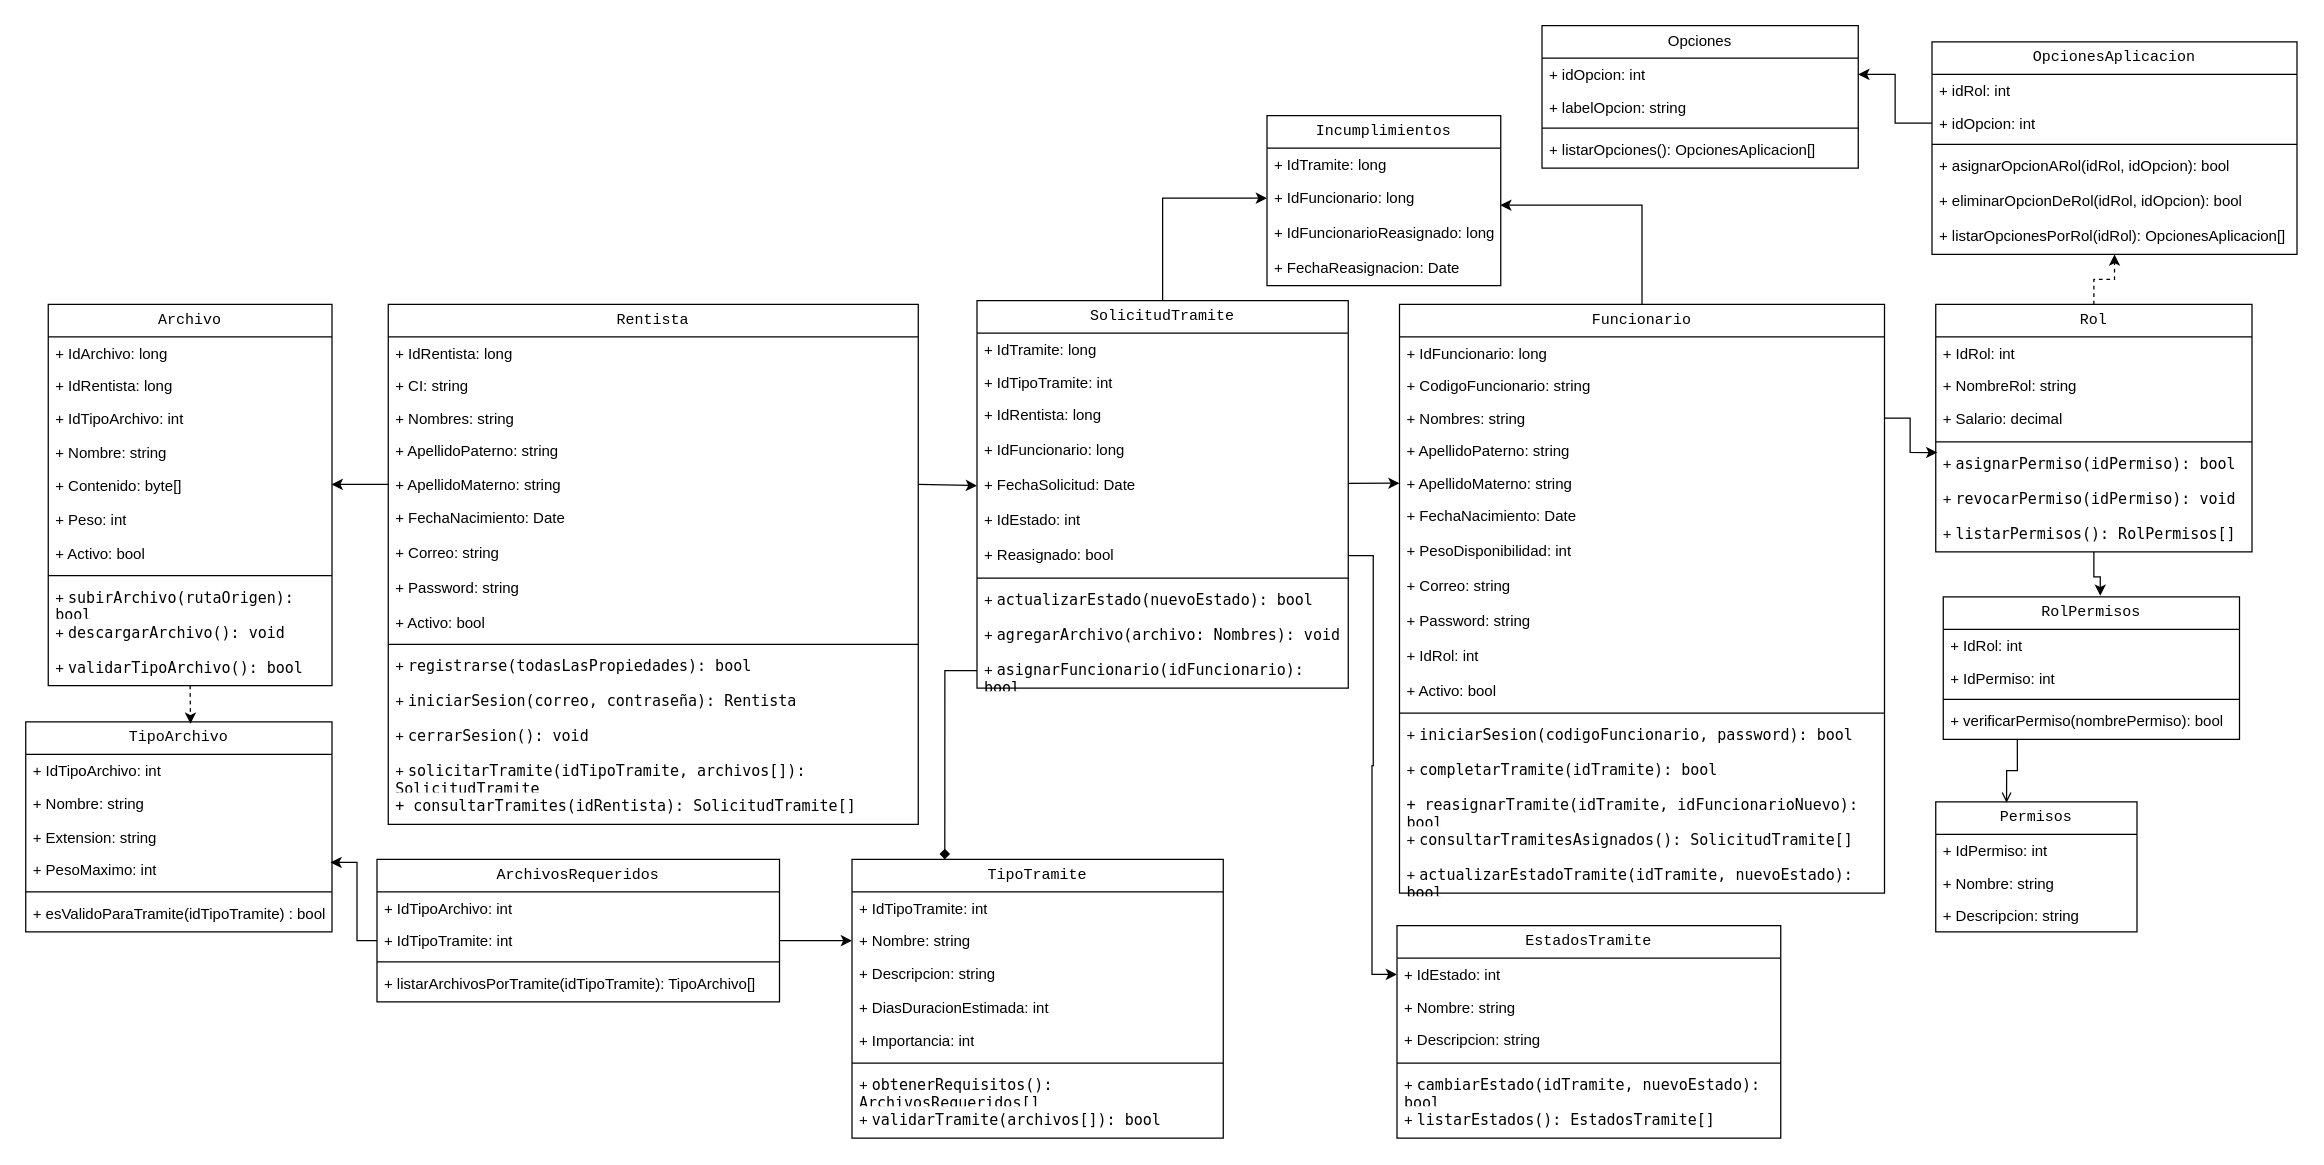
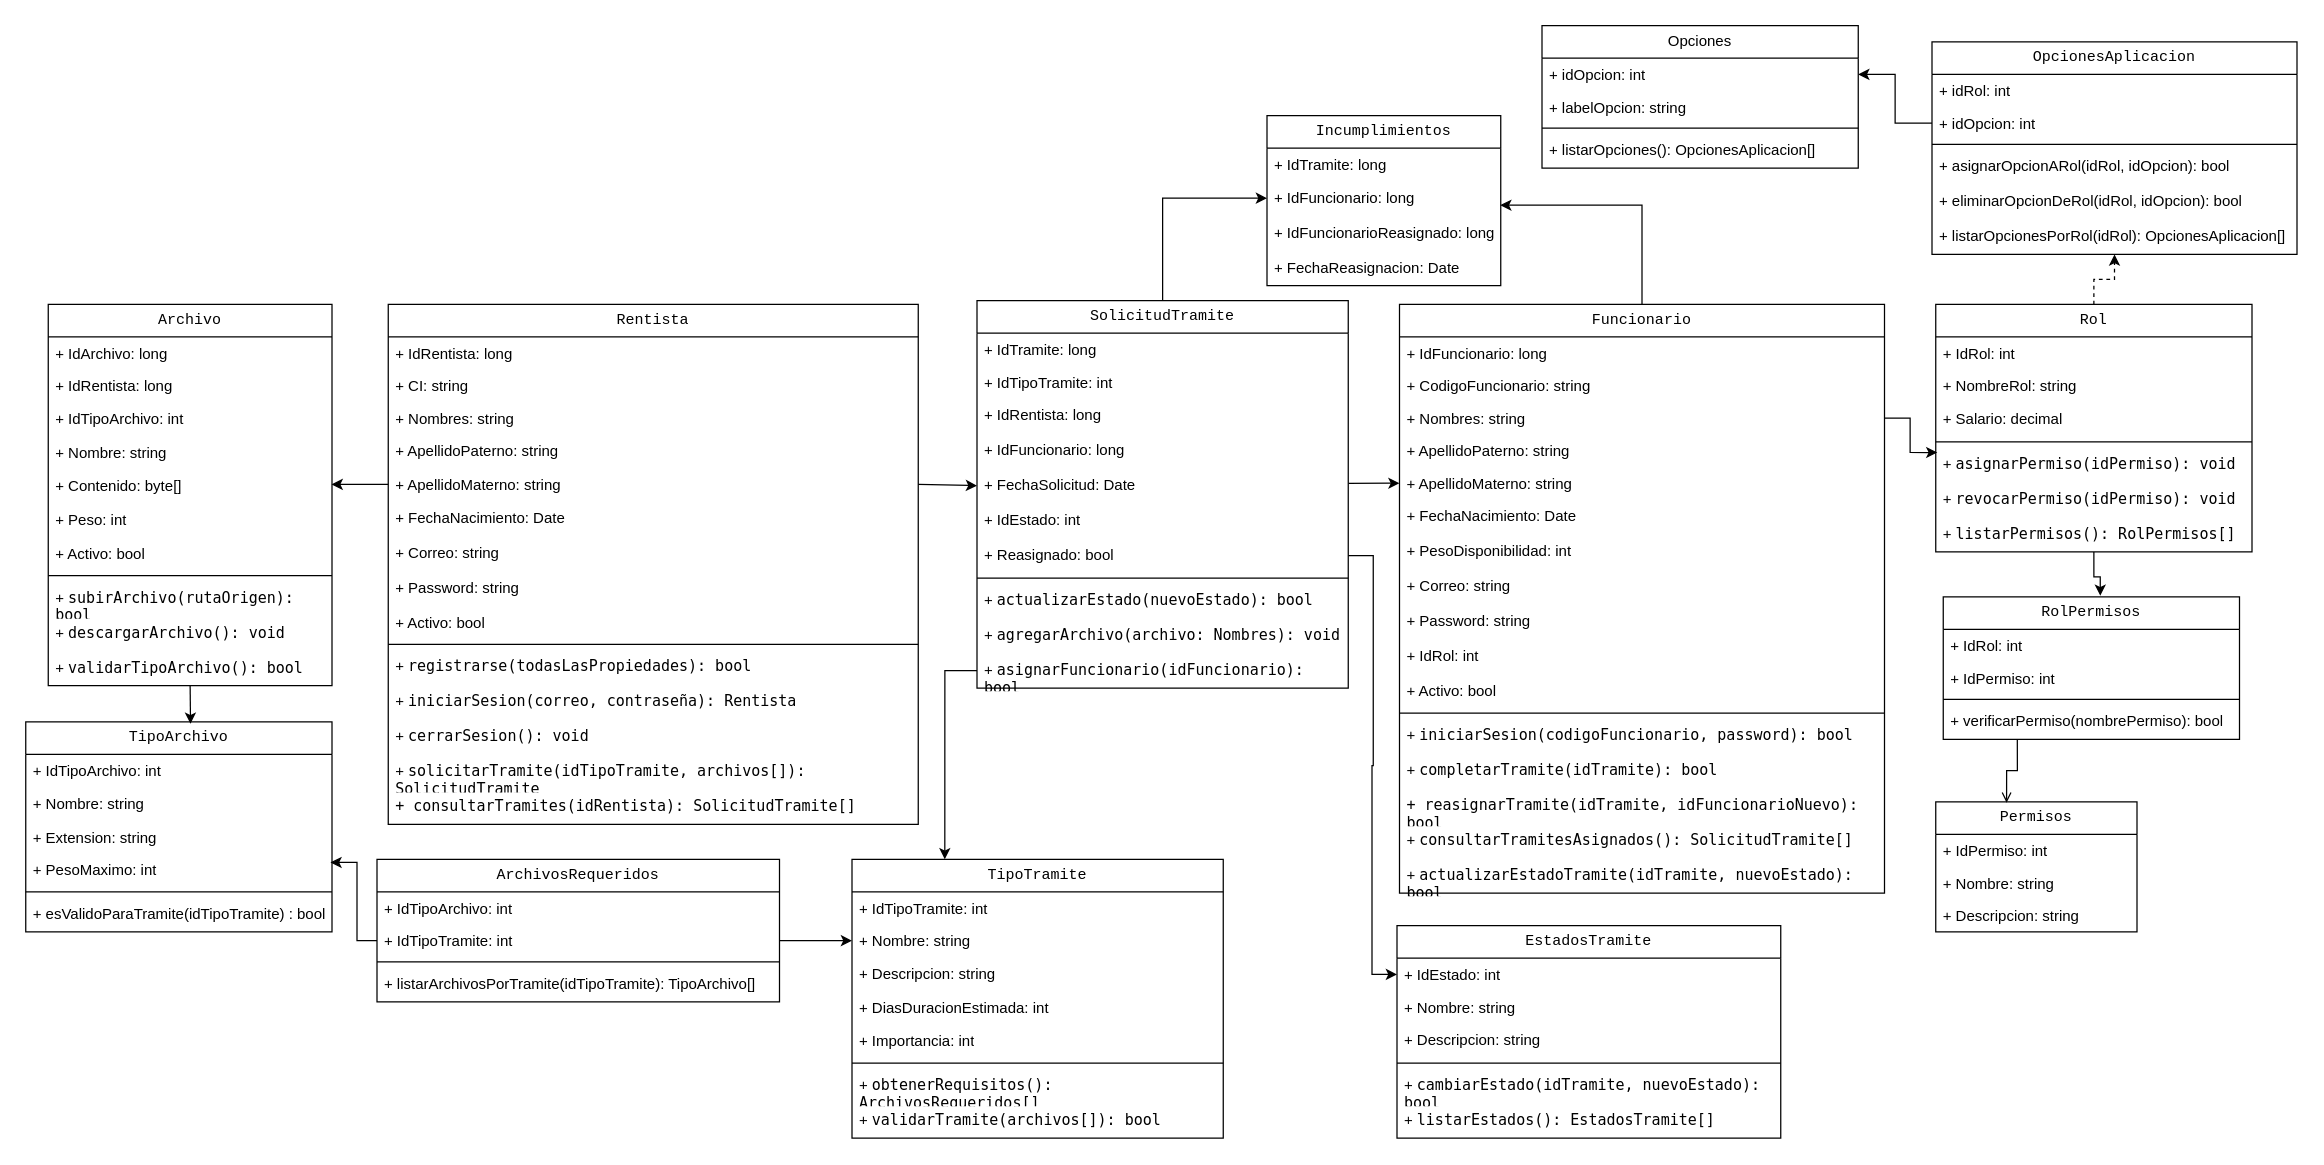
node "+ asignarPermiso(idPermiso): bool": label "+ asignarPermiso(idPermiso): bool" -> "+ asignarPermiso(idPermiso): void"
edge "Archivo" -> "TipoArchivo": style dashed -> solid
edge "+ asignarFuncionario(idFuncionario): bool" -> "TipoTramite": arrowhead diamond -> classic
